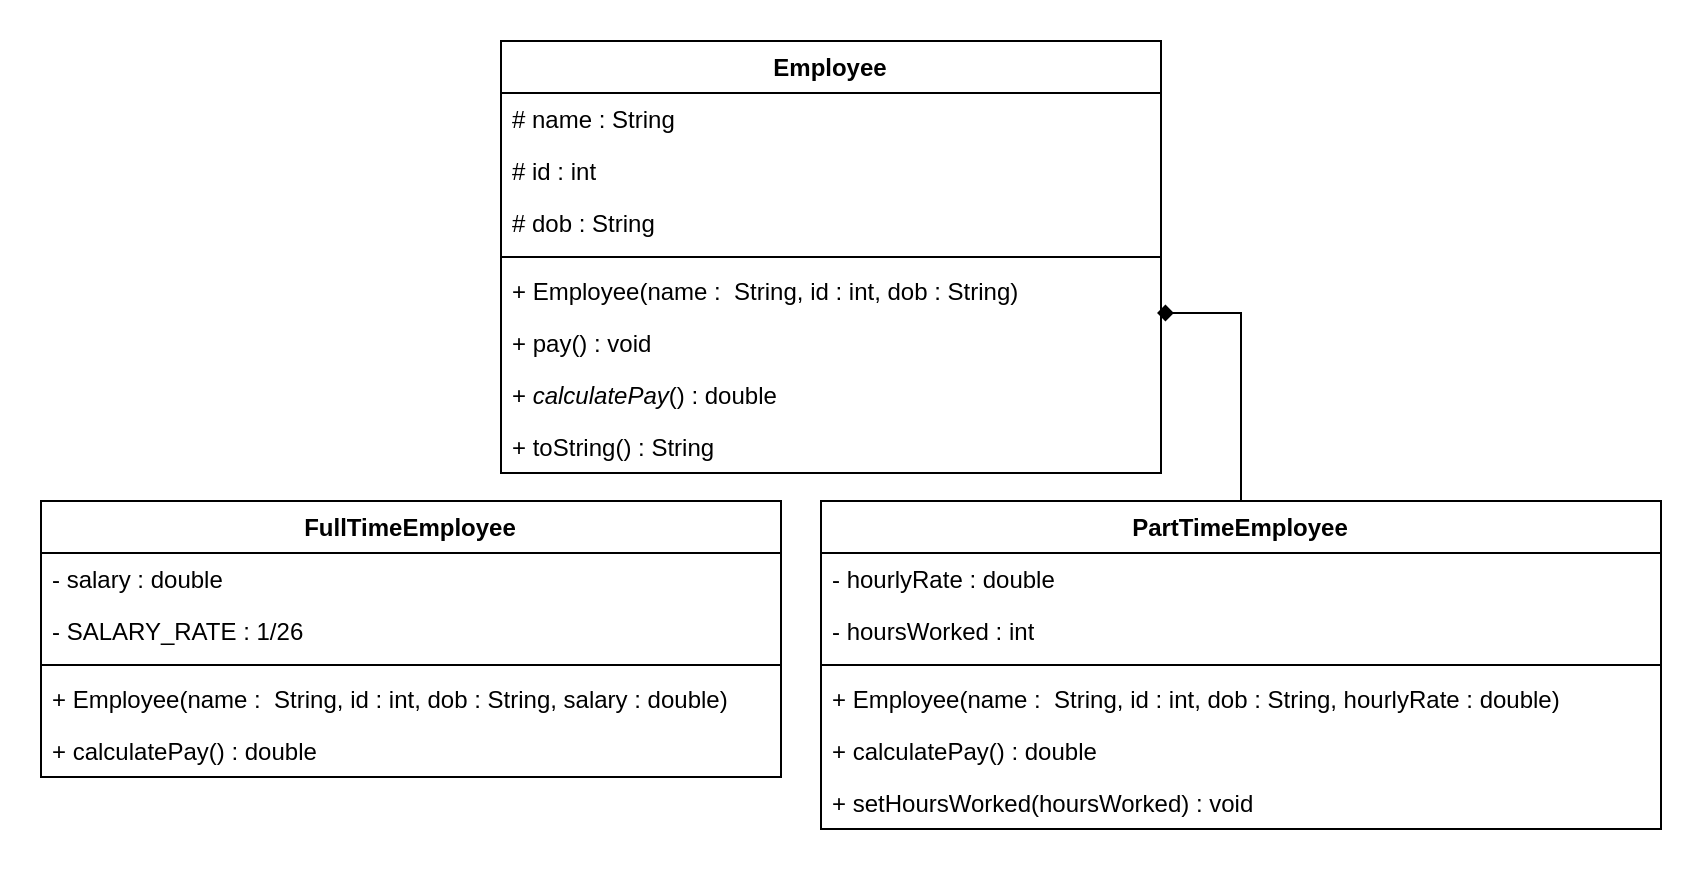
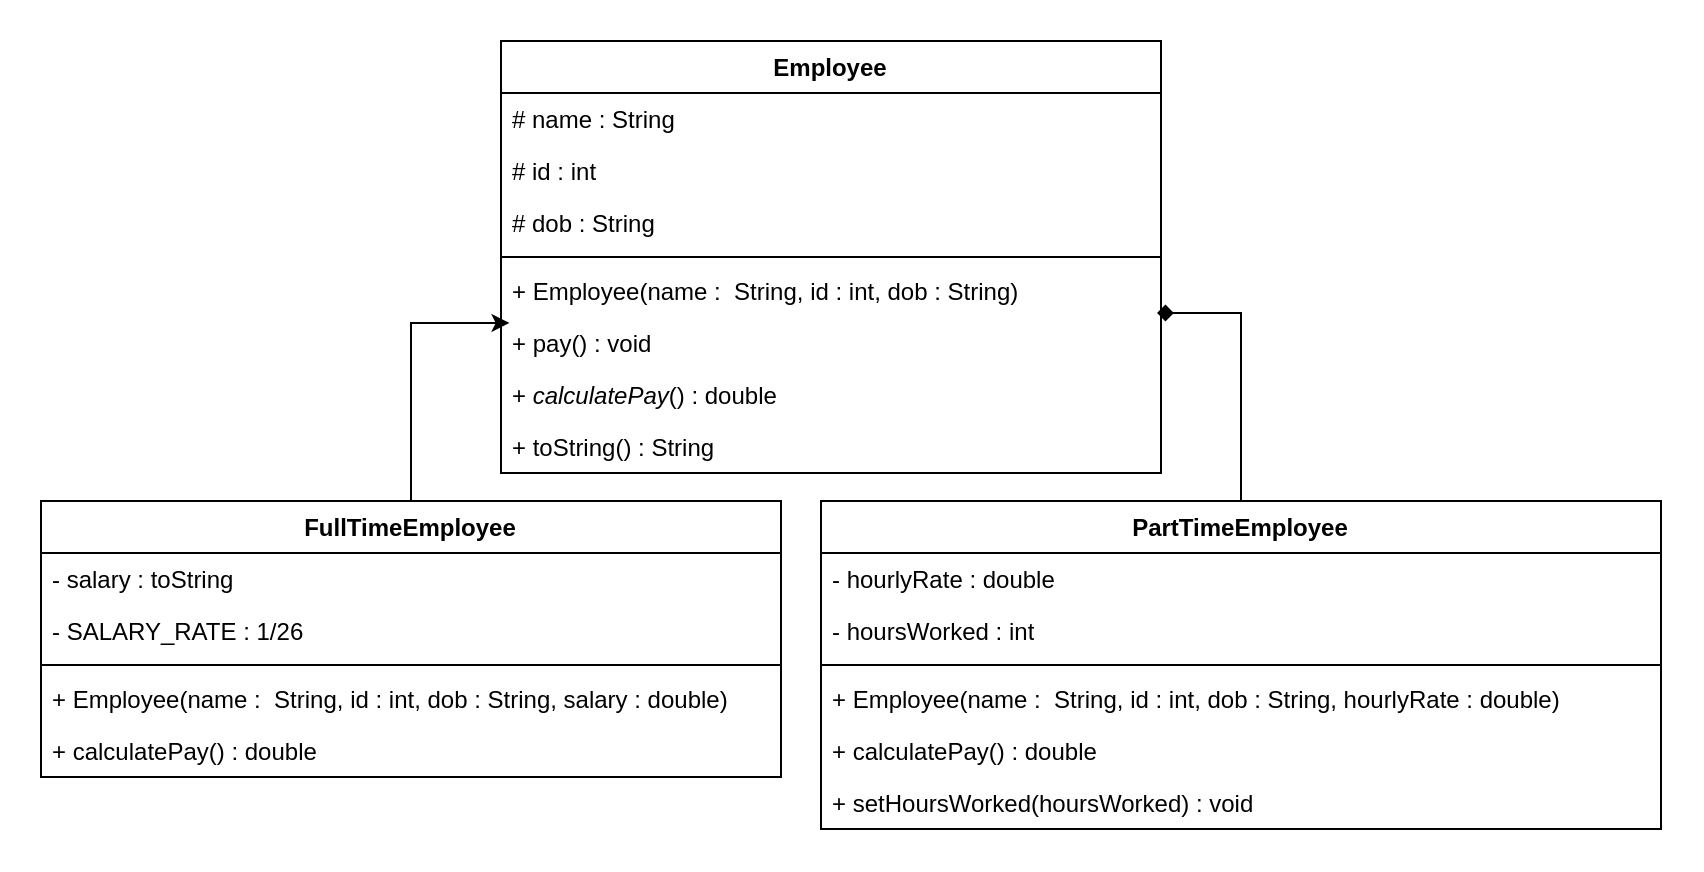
edge "FullTimeEmployee" -> "+ Employee(name : String, id : int, dob : String)": added
node "- salary : double": label "- salary : double" -> "- salary : toString"
